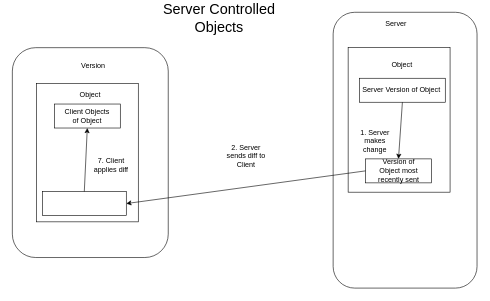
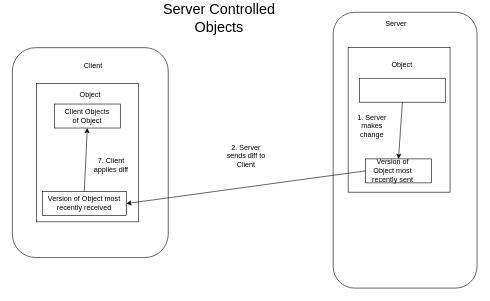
node "Version": label "Version" -> "Client"
node "Server Version of Object": removed
node "1. Server makes change": moved (375, 141) -> (372, 126)
node "Version of Object most recently sent": moved (399, 170) -> (393, 170)
node "Version of Object most recently received": added
